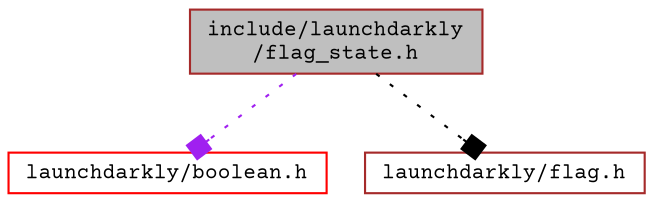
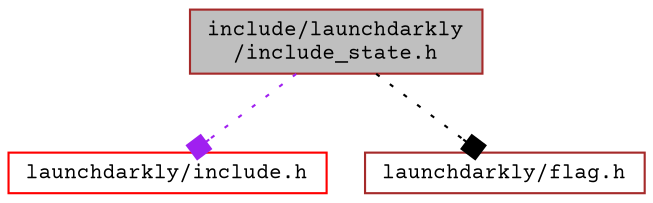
node "include/launchdarkly /flag_state.h": label "include/launchdarkly /flag_state.h" -> "include/launchdarkly /include_state.h"
node "launchdarkly/boolean.h": label "launchdarkly/boolean.h" -> "launchdarkly/include.h"
